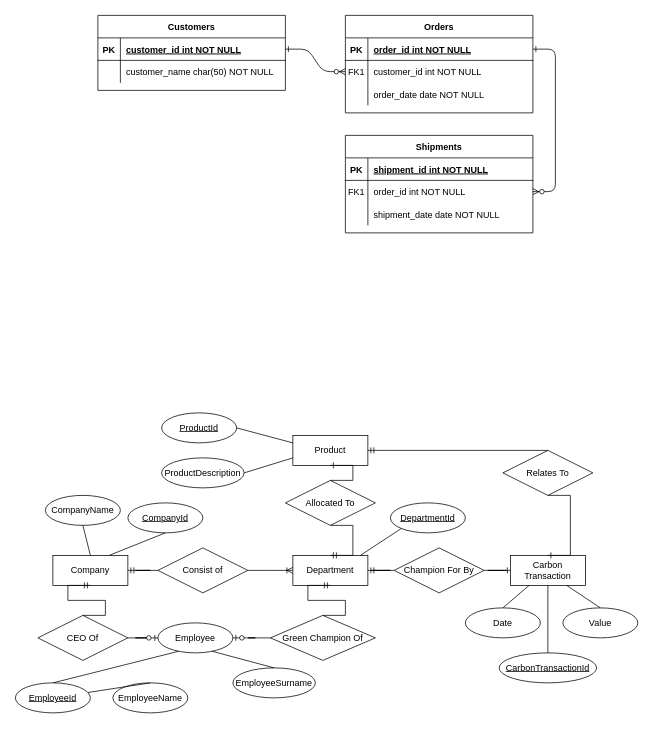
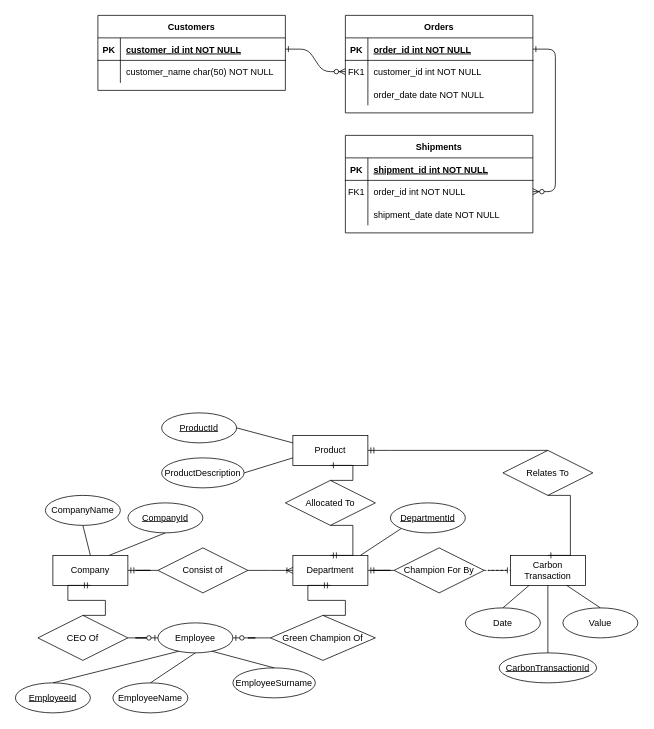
edge "Champion For By" -> "Carbon Transaction": style solid -> dashed
edge "EmployeeId" -- "EmployeeName": now "Employee" -- "EmployeeName"
